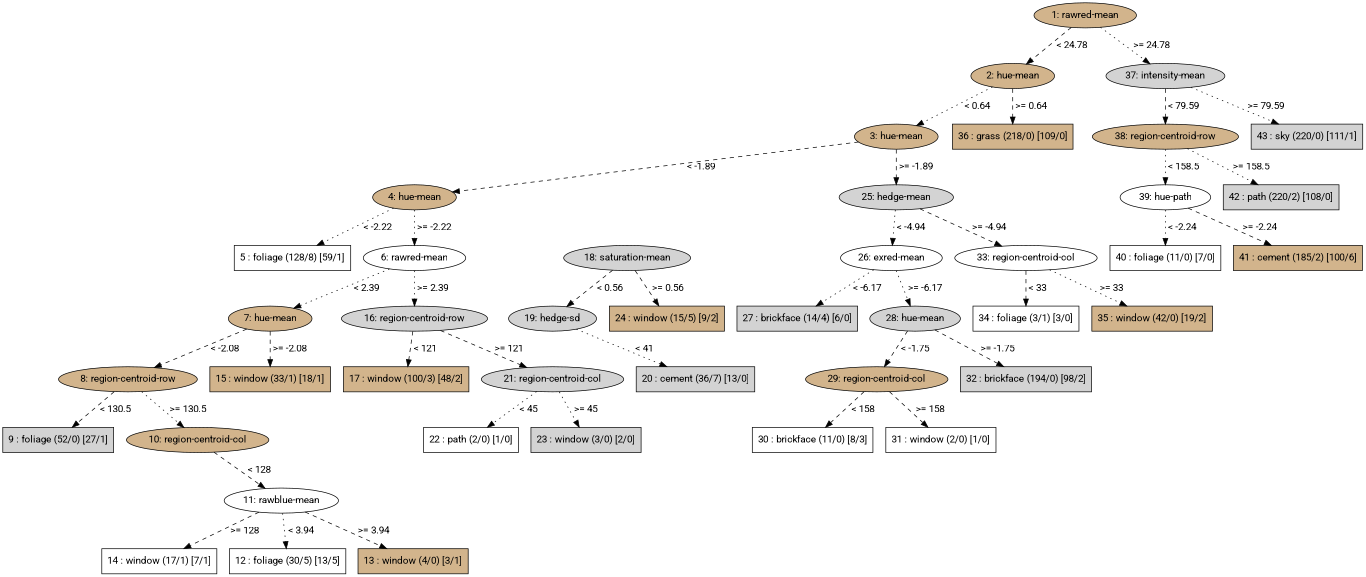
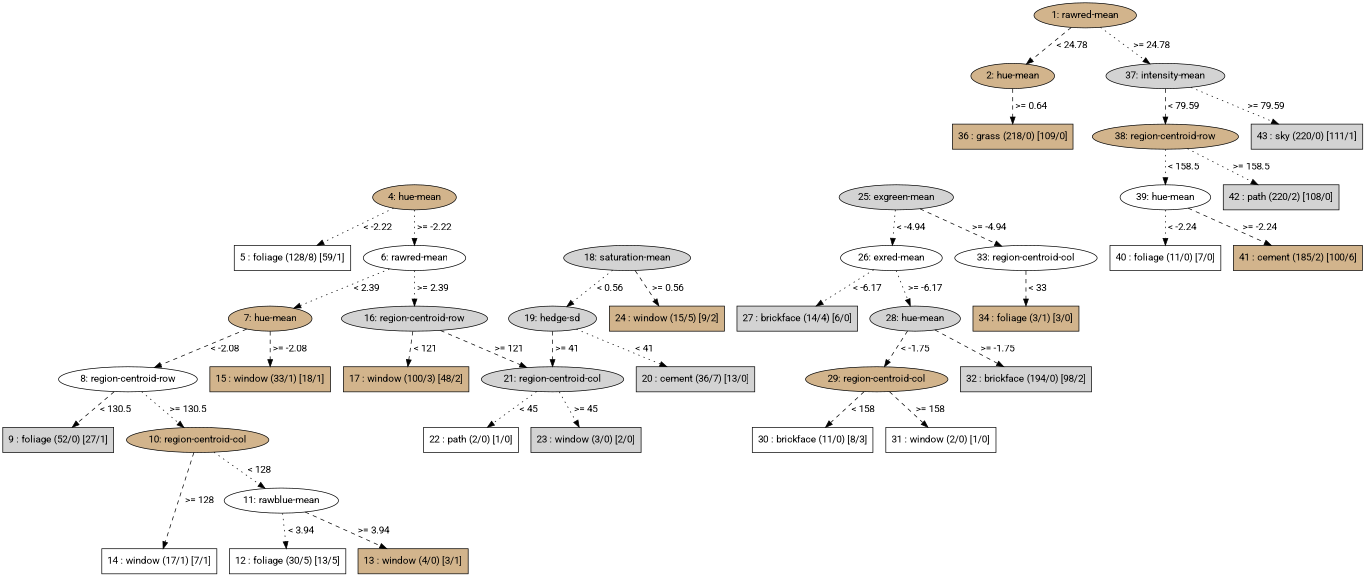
node "3: hue-mean": removed
node "25: hedge-mean": label "25: hedge-mean" -> "25: exgreen-mean"
node "39: hue-path": label "39: hue-path" -> "39: hue-mean"
edge "18: saturation-mean" -> "19: hedge-sd": style dashed -> dotted
node "34 : foliage (3/1) [3/0]": fillcolor white -> tan
node "35 : window (42/0) [19/2]": removed
edge "19: hedge-sd" -> "21: region-centroid-col": added, label ">= 41"
node "8: region-centroid-row": fillcolor tan -> white
edge "10: region-centroid-col" -> "11: rawblue-mean": style dashed -> dotted
edge "11: rawblue-mean" -> "14 : window (17/1) [7/1]": now "10: region-centroid-col" -> "14 : window (17/1) [7/1]"
